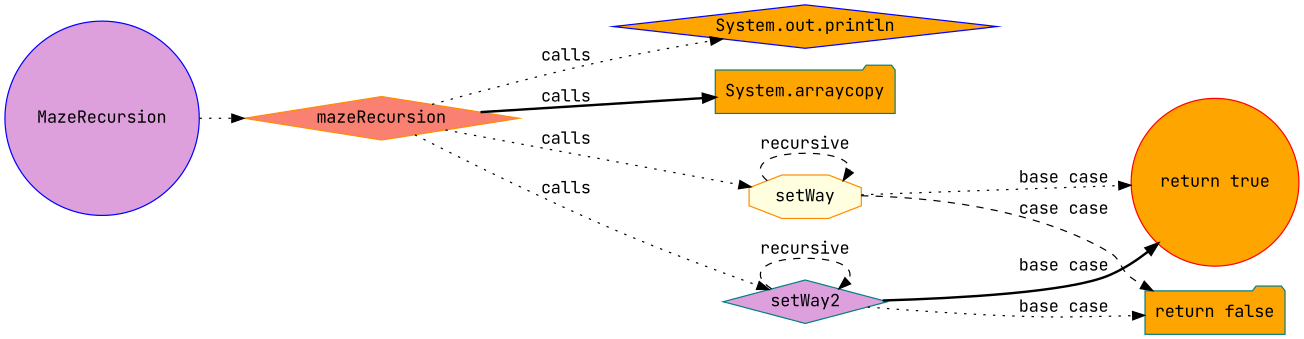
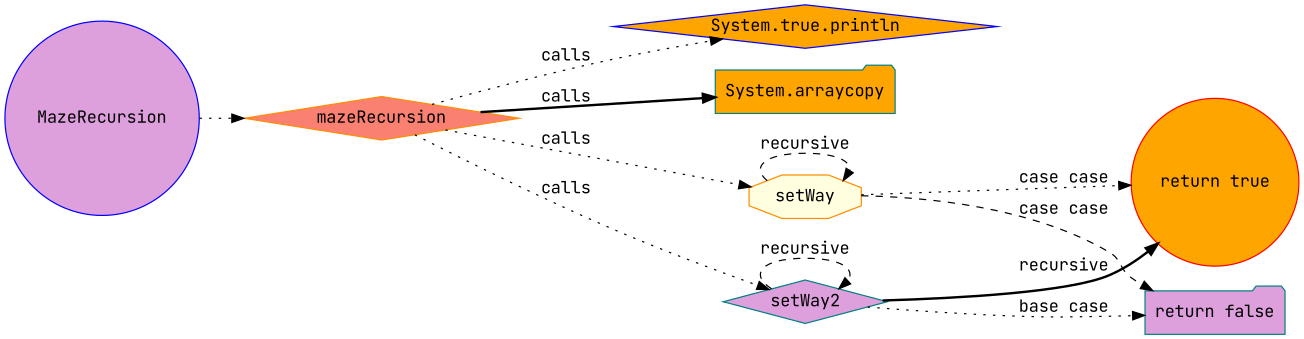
node "System.out.println": label "System.out.println" -> "System.true.println"
edge "setWay" -> "return true": label "base case" -> "case case"
edge "setWay2" -> "return true": label "base case" -> "recursive"
node "return false": fillcolor orange -> plum
